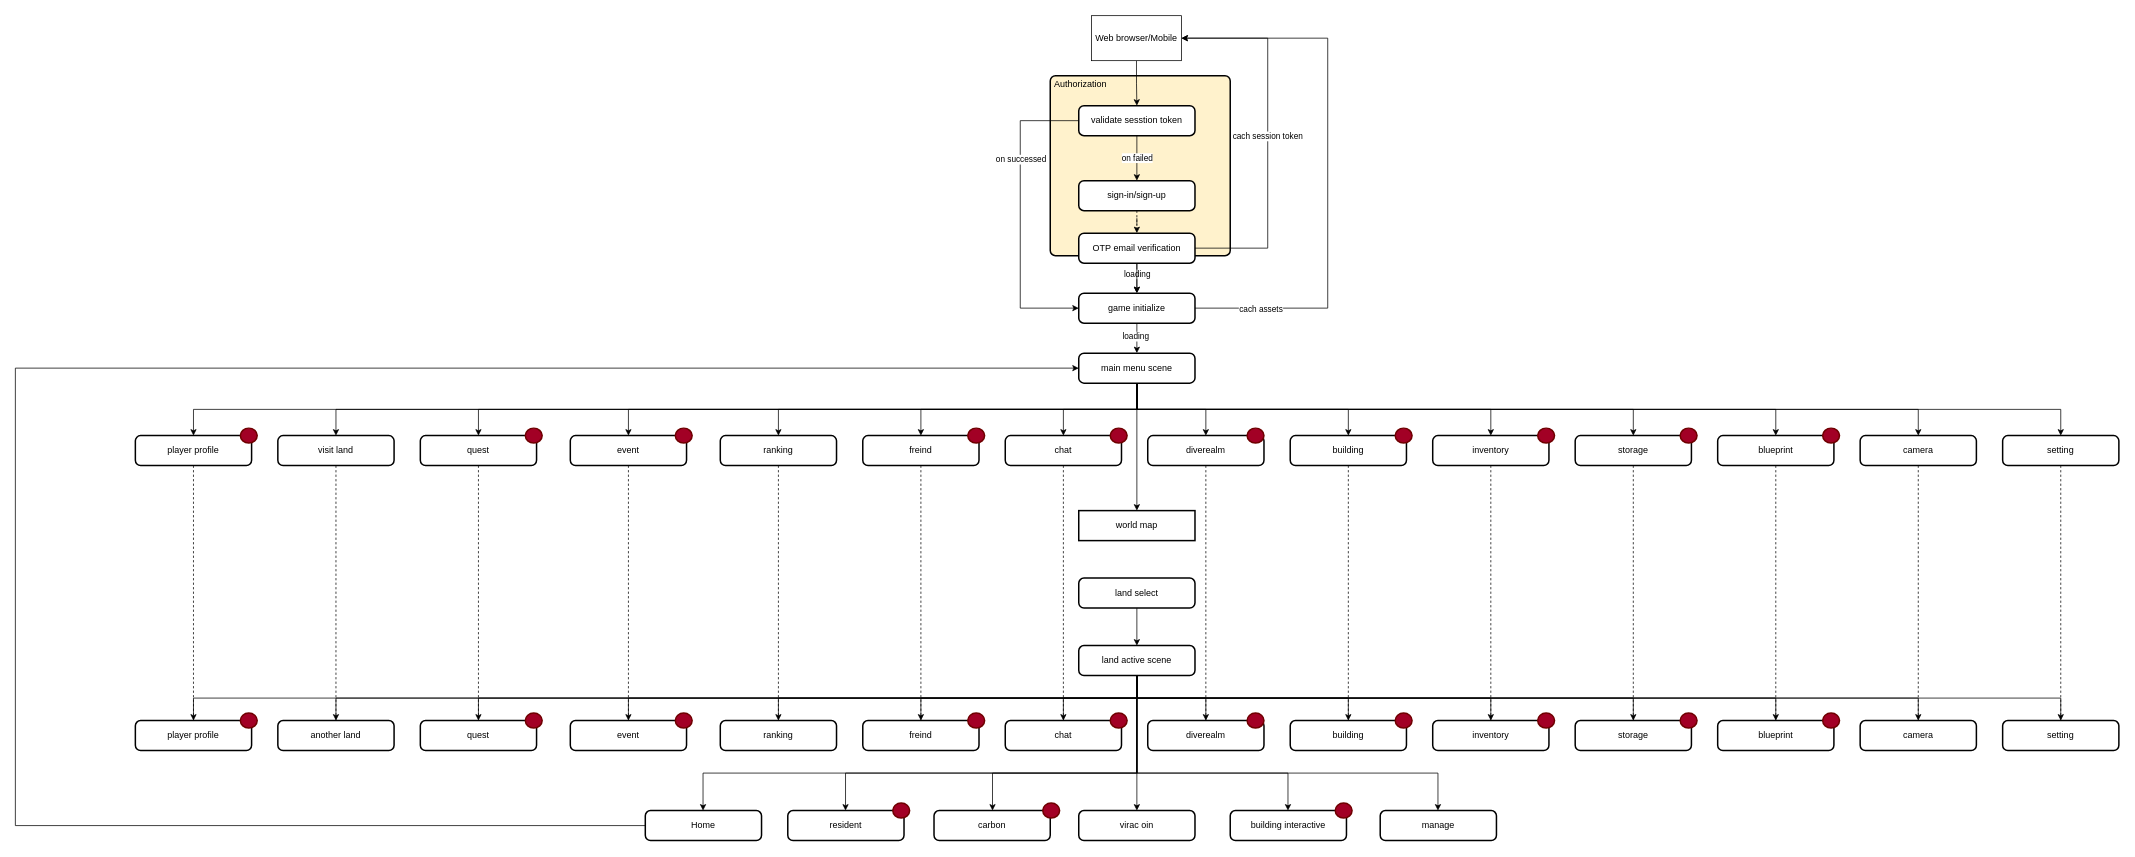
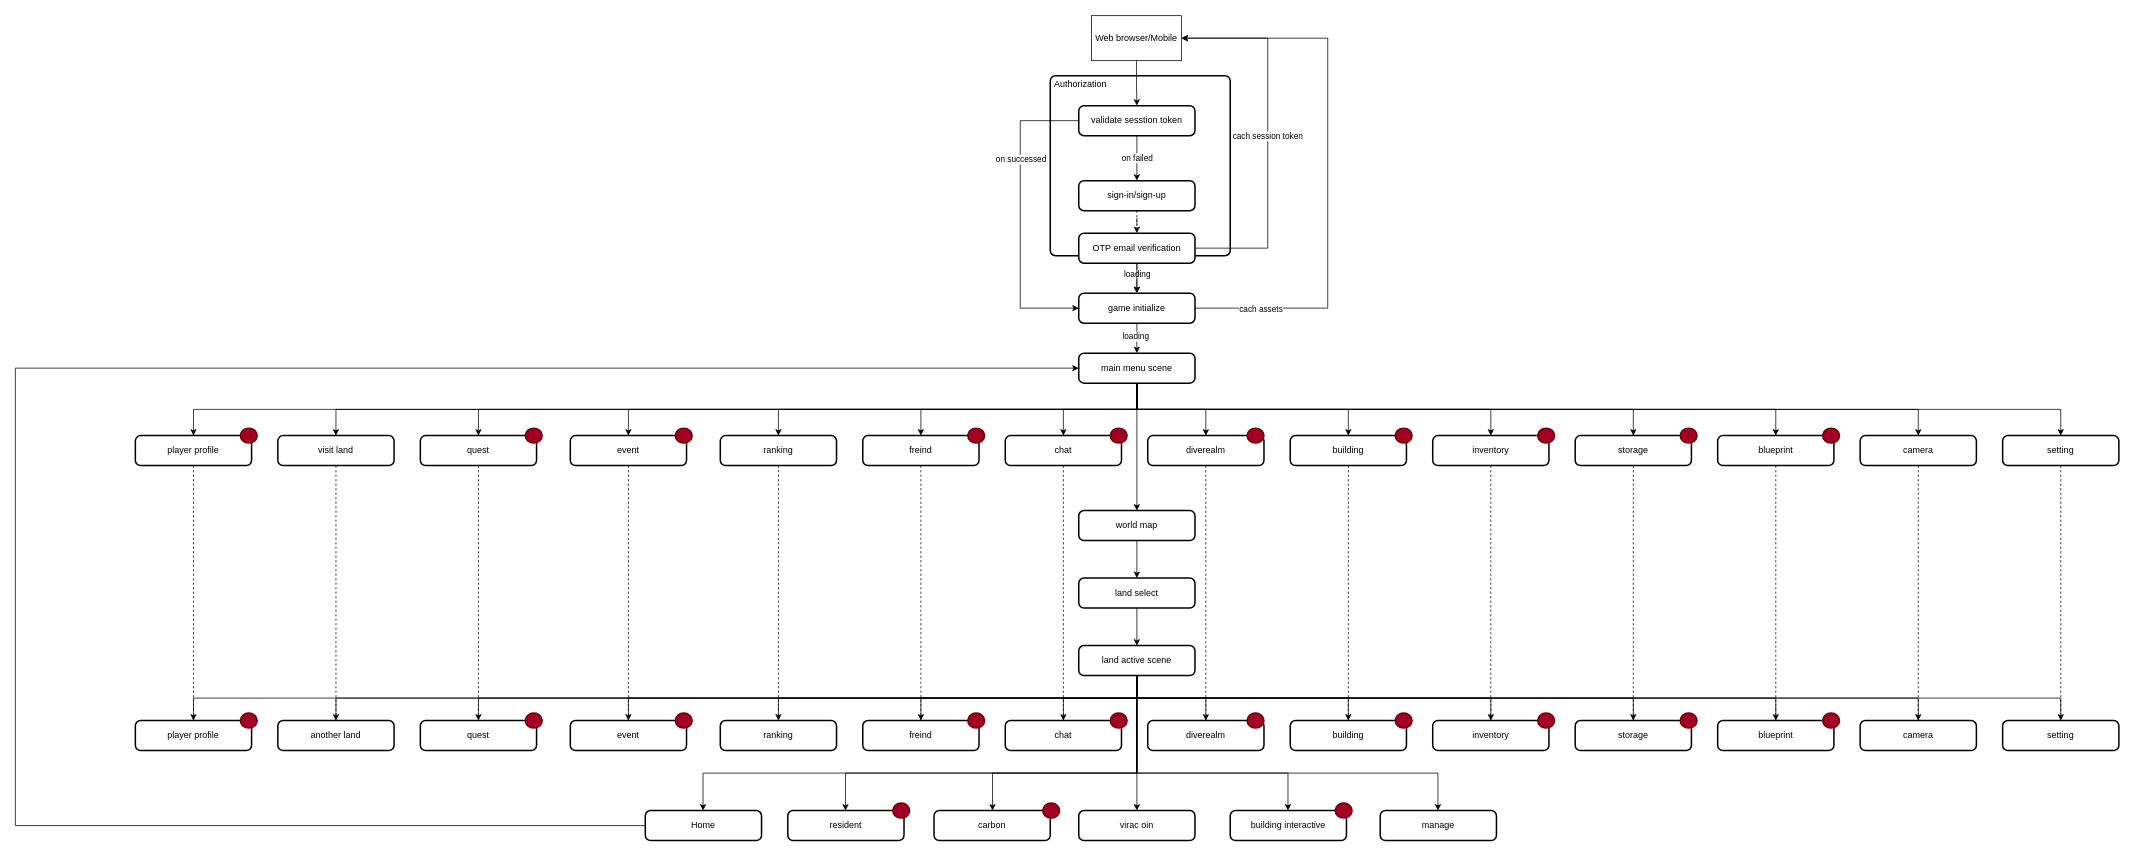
node "Authorization": fillcolor #fff2cc -> #ffffff
node "world map": shape rectangle -> rounded rectangle
edge "world map" -> "land select": added
